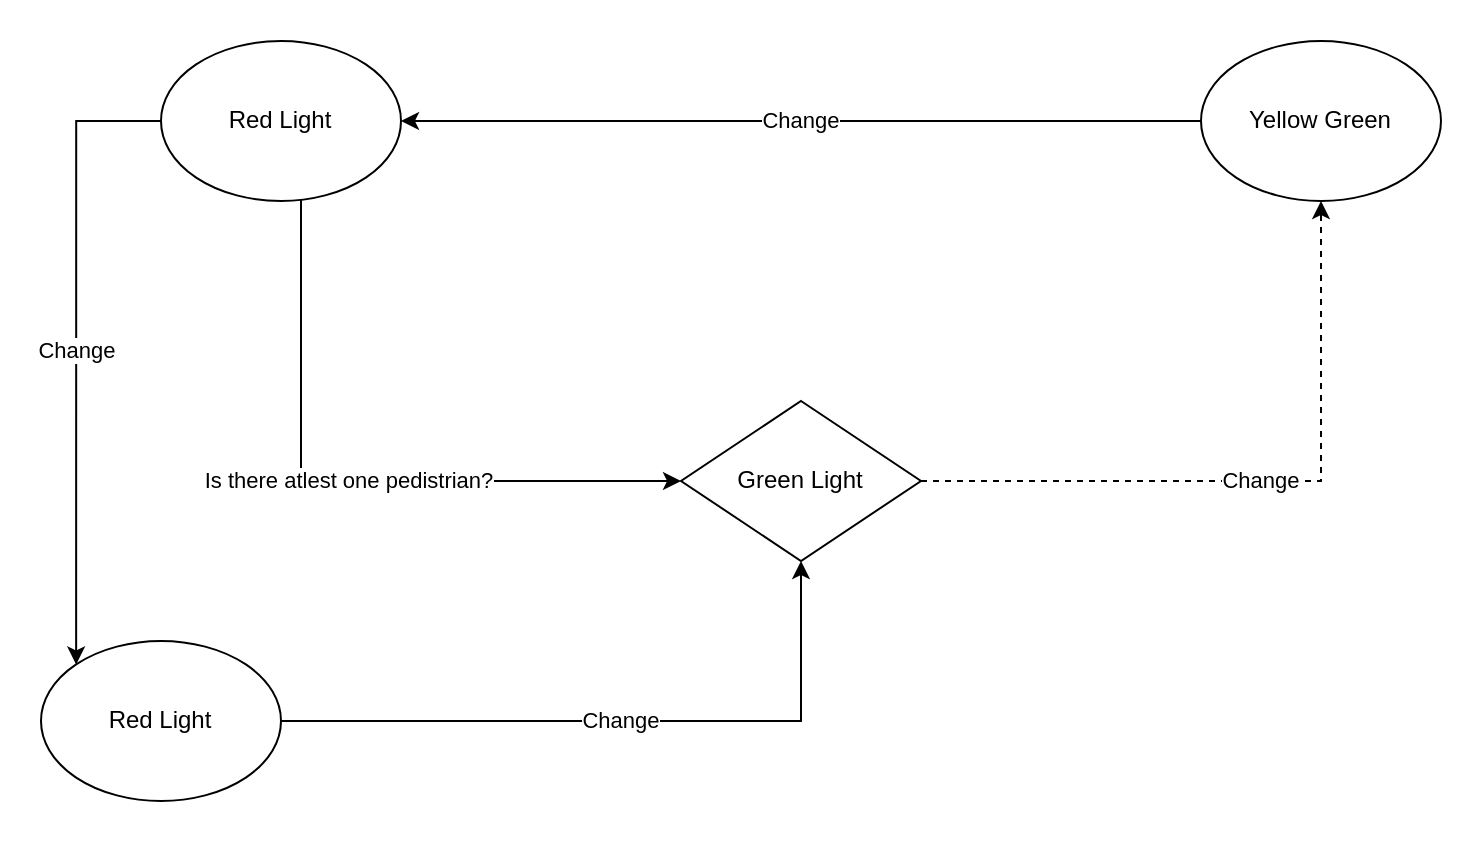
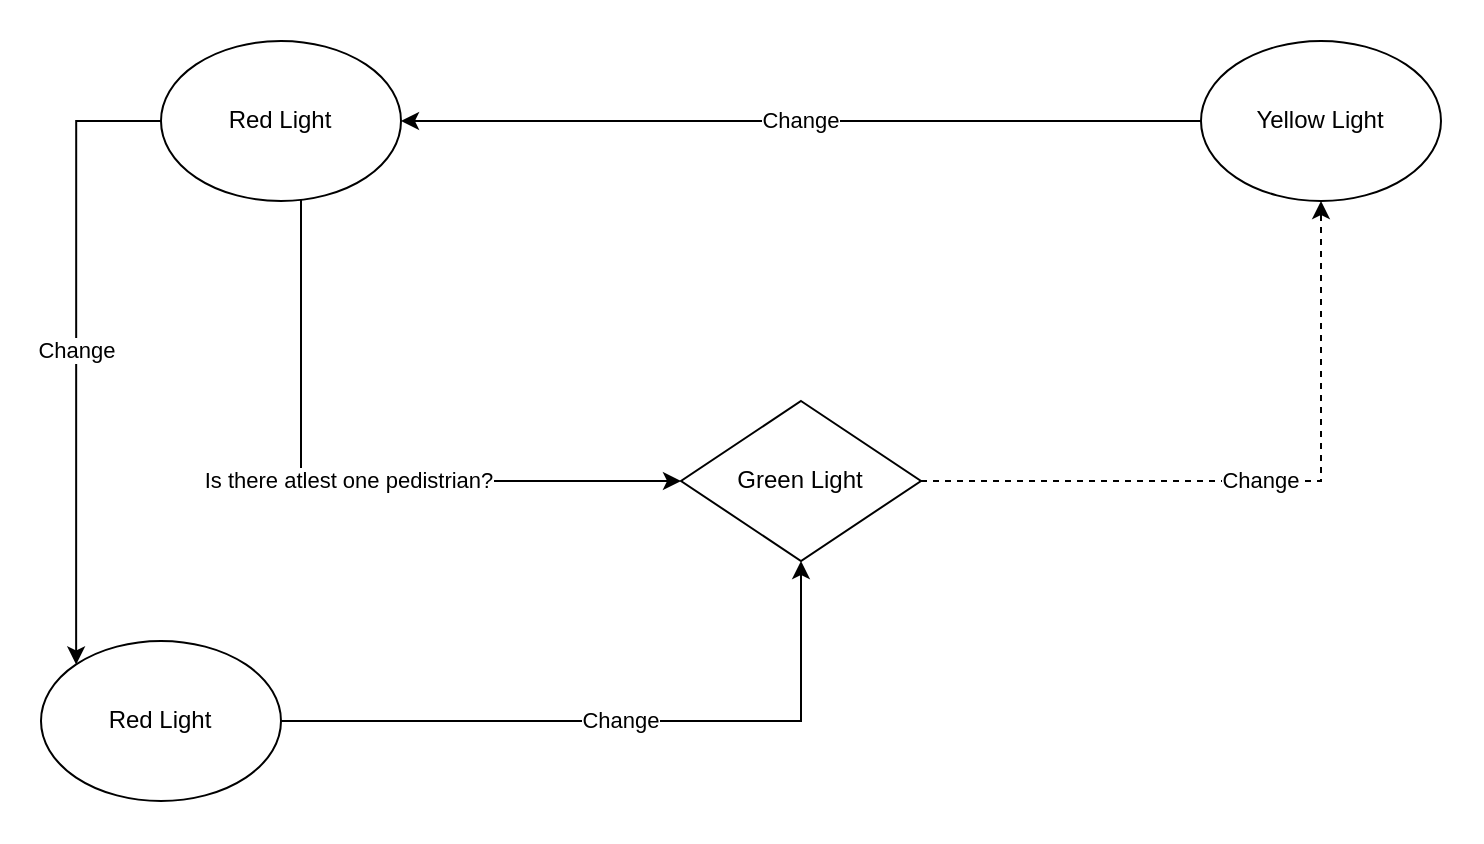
node "Yellow Green": label "Yellow Green" -> "Yellow Light"
